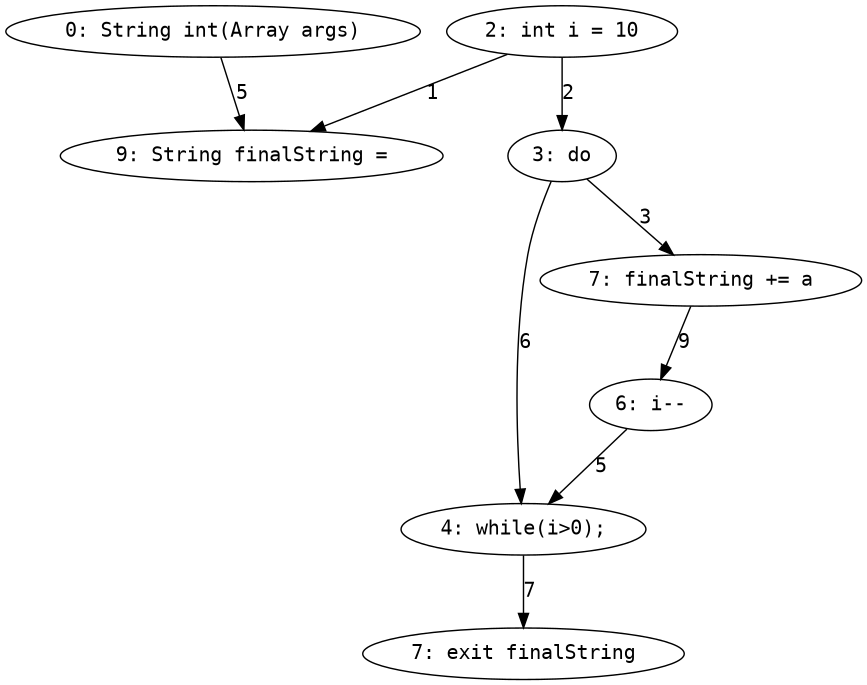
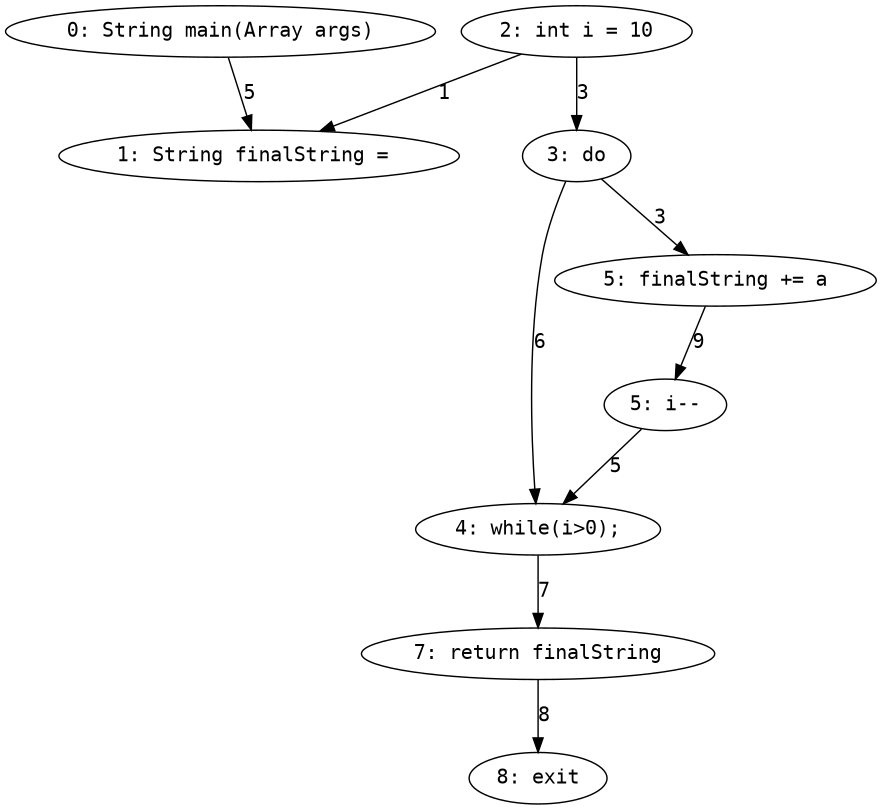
node "0: String int(Array args)": label "0: String int(Array args)" -> "0: String main(Array args)"
edge "2: int i = 10" -> "3: do": label "2" -> "3"
node "9: String finalString =": label "9: String finalString =" -> "1: String finalString ="
node "7: finalString += a": label "7: finalString += a" -> "5: finalString += a"
node "6: i--": label "6: i--" -> "5: i--"
node "7: exit finalString": label "7: exit finalString" -> "7: return finalString"
node "8: exit": added
